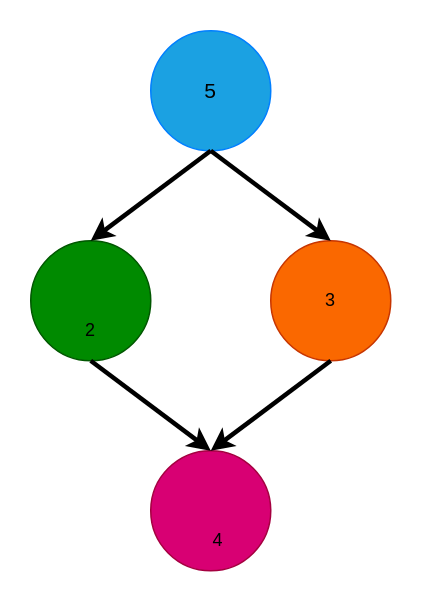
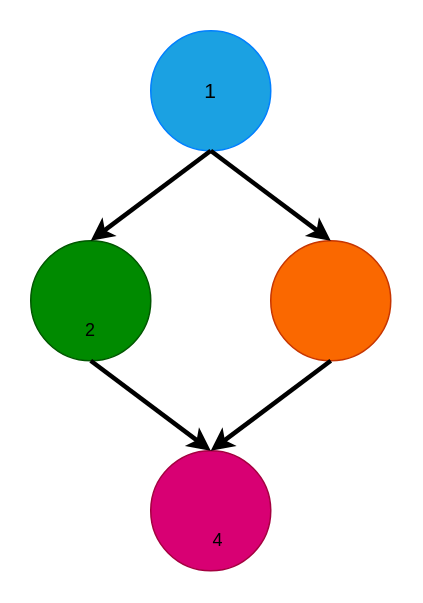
node "5": label "5" -> "1"
node "3": removed
